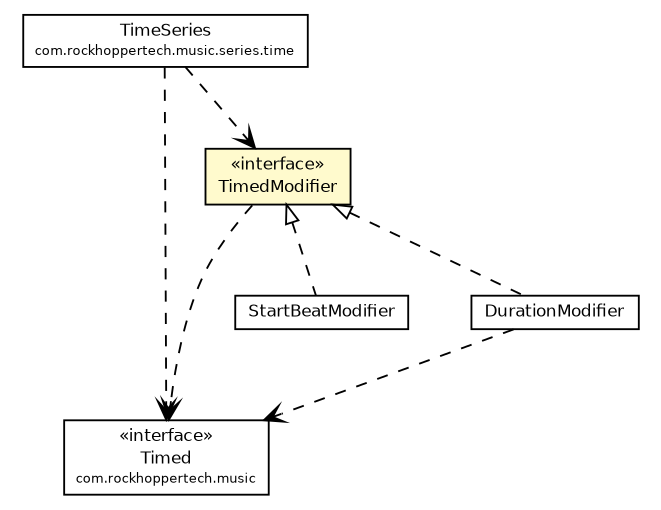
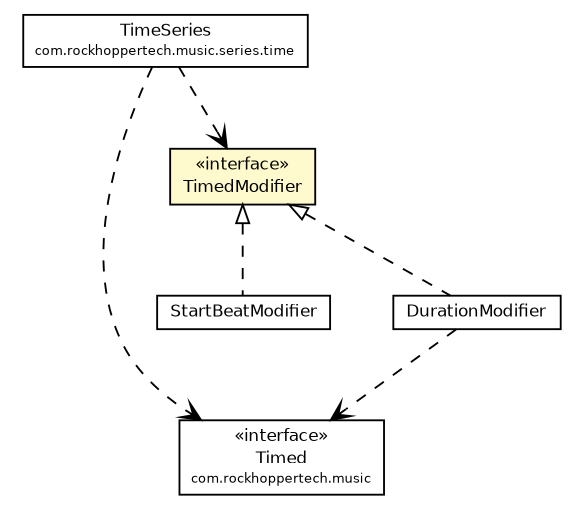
edge "TimedModifier" -> "Timed": removed
